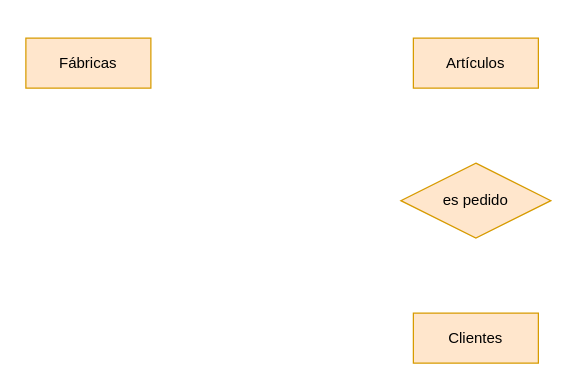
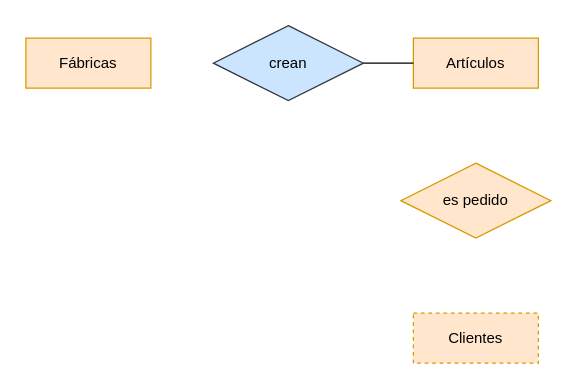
node "crean": added
edge "crean" -- "Artículos": added
node "Clientes": style solid -> dashed
